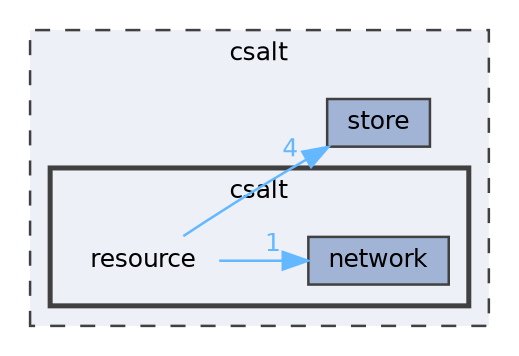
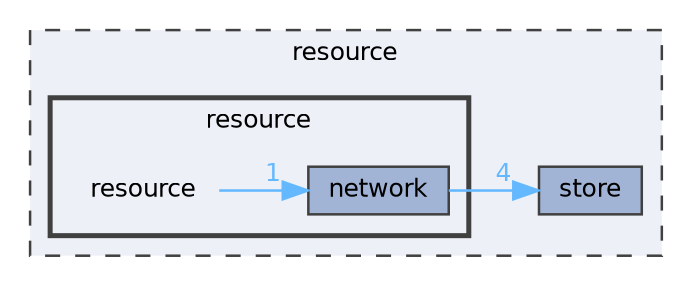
cluster "csalt": label "csalt" -> "resource"
edge "resource" -> "store": now "network" -> "store"
